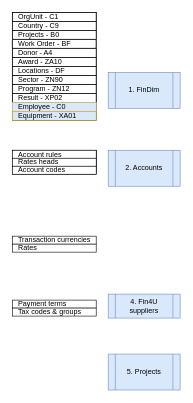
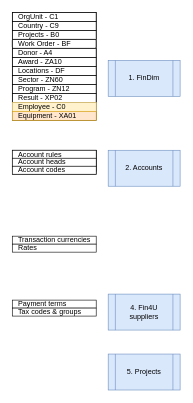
node "Sector - ZN90": label "Sector - ZN90" -> "Sector - ZN60"
node "1. FinDim": moved (144, 90) -> (144, 78)
node "Employee - C0": fillcolor #dae8fc -> #fff2cc
node "Equipment - XA01": fillcolor #dae8fc -> #ffe6cc
node "Rates heads": label "Rates heads" -> "Account heads"
node "4. Fin4U suppliers": size 72x24 -> 72x36
